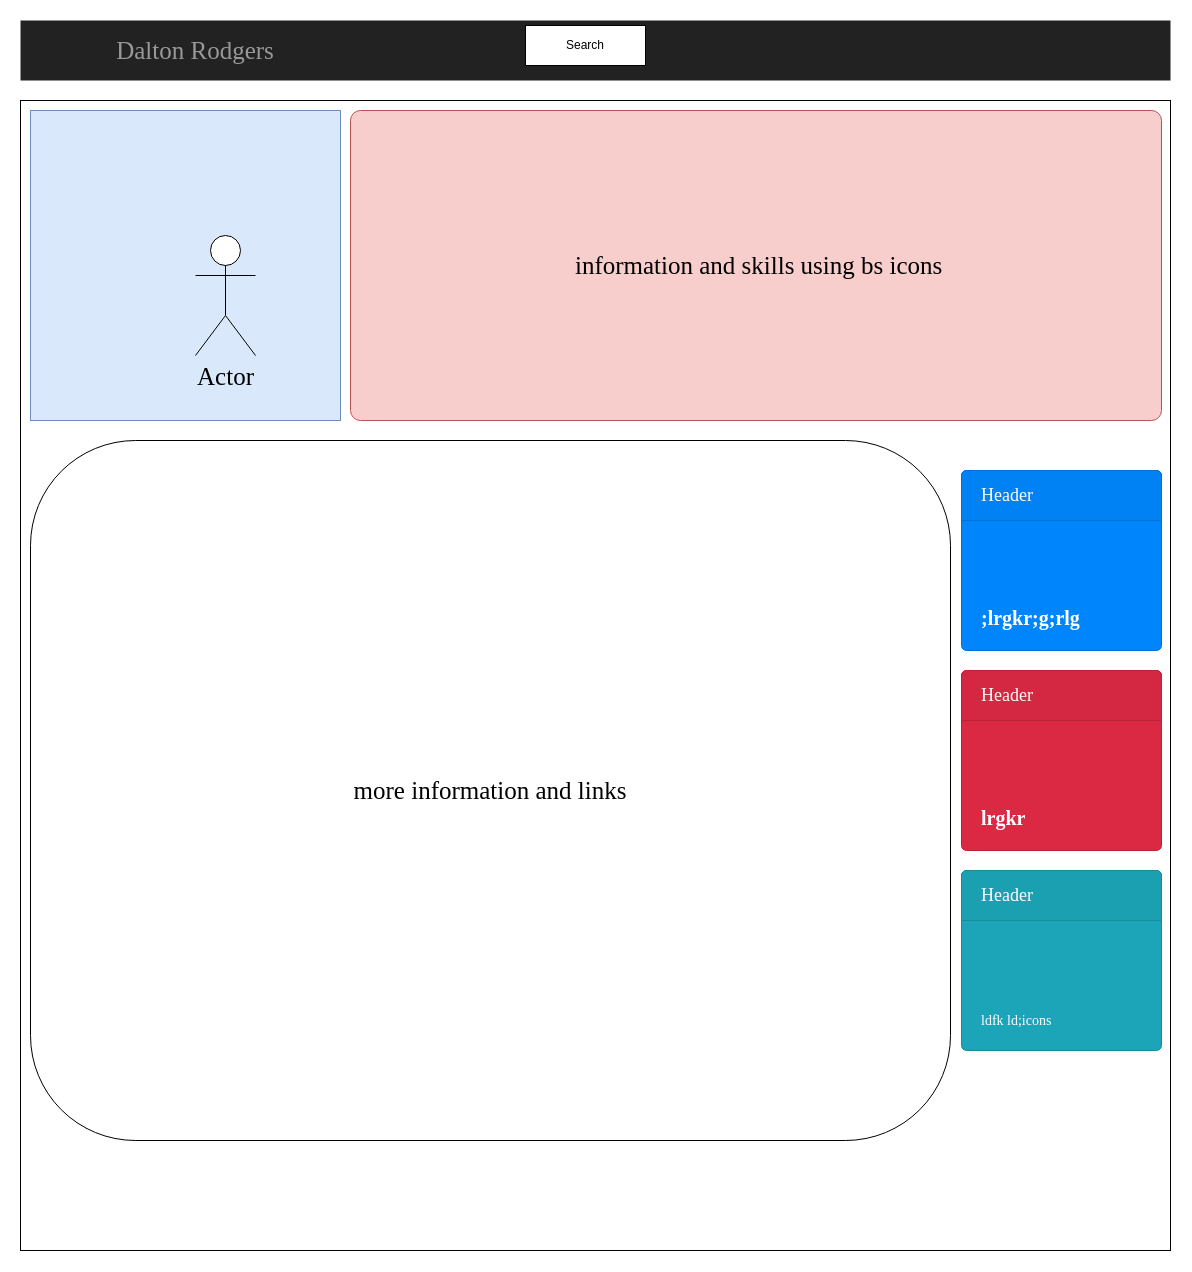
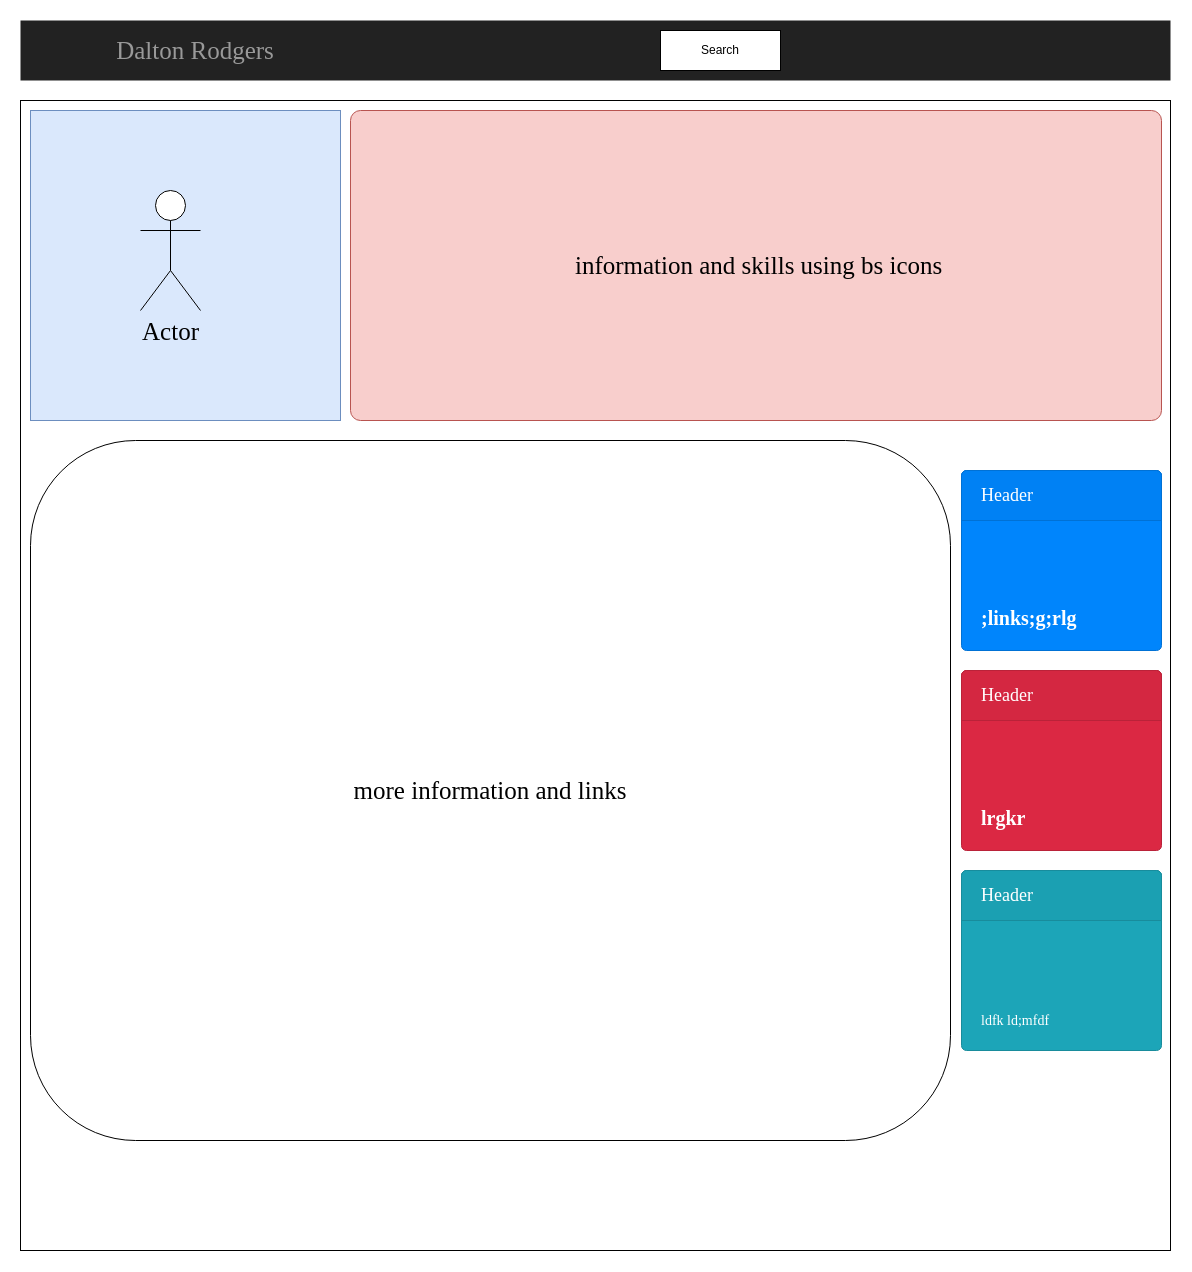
node "Search": moved (586, 46) -> (721, 51)
node "Actor": moved (226, 296) -> (171, 251)
node ";lrgkr;g;rlg": label ";lrgkr;g;rlg" -> ";links;g;rlg"
node "ldfk ld;icons": label "ldfk ld;icons" -> "ldfk ld;mfdf"
